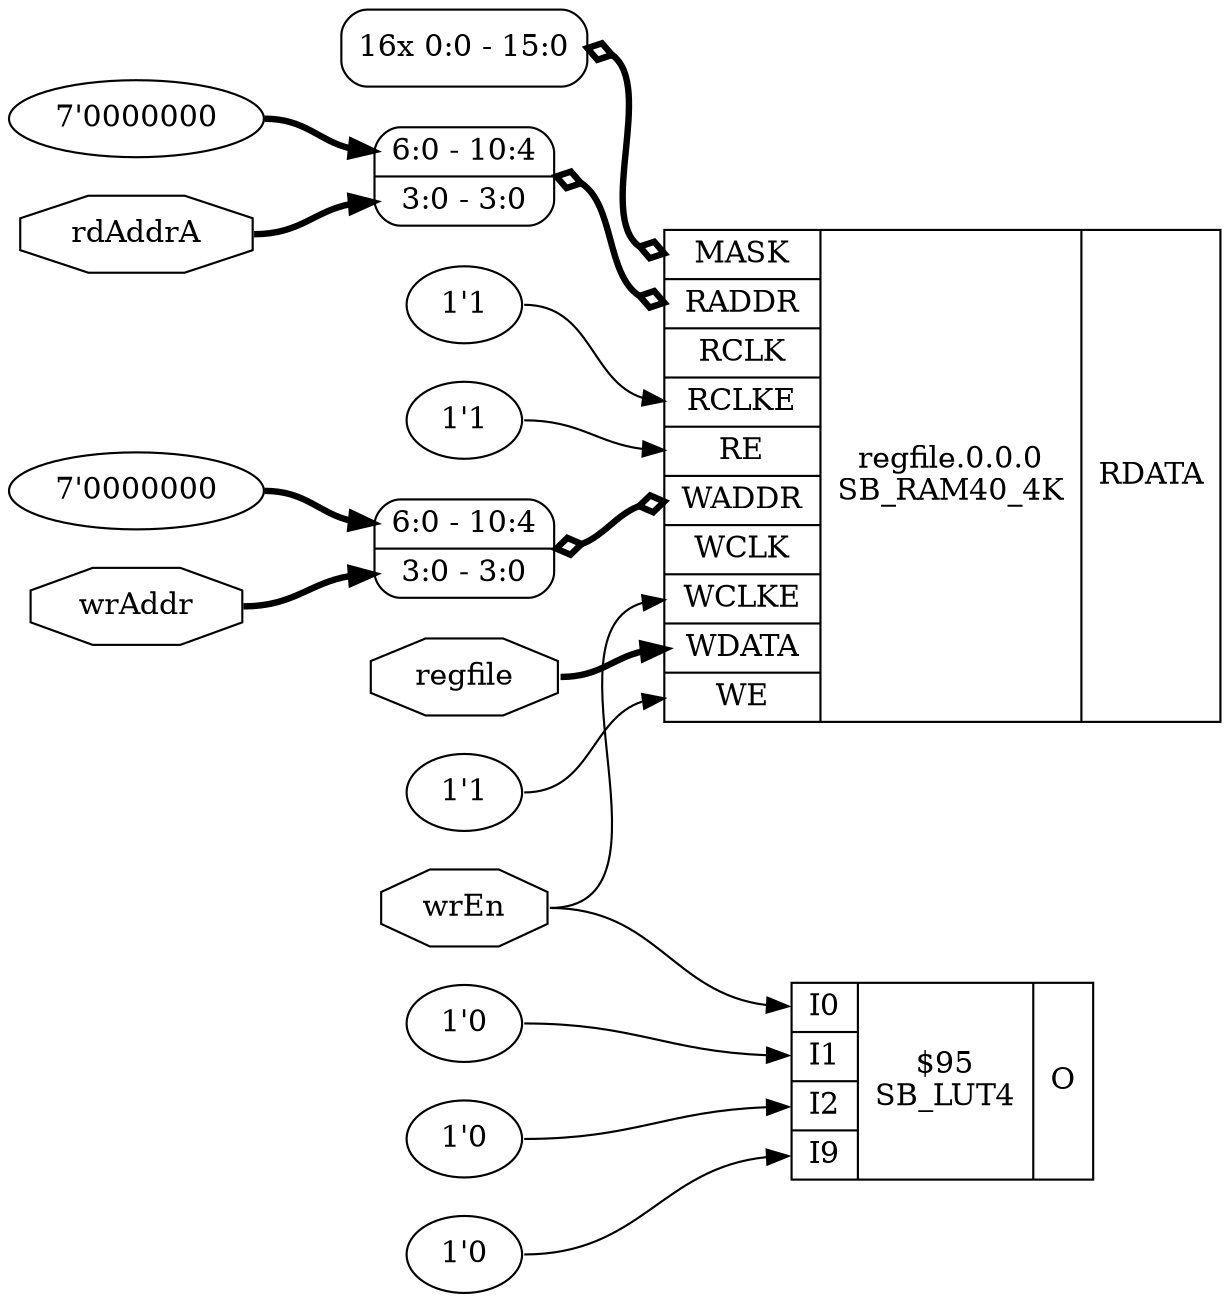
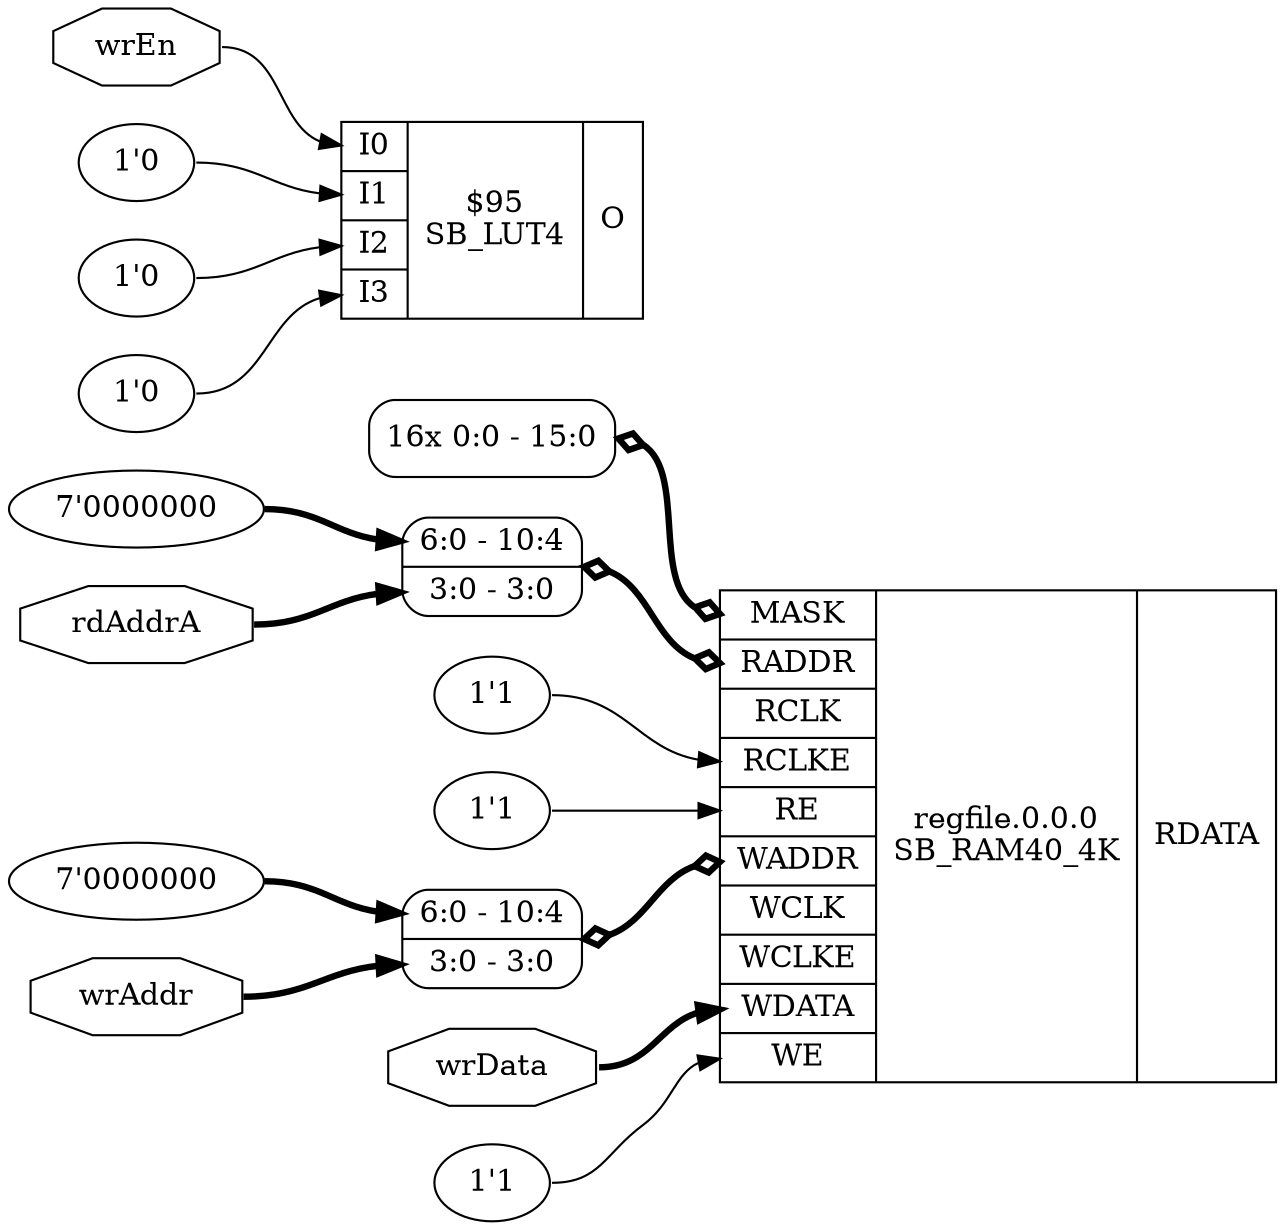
node "regfile": label "regfile" -> "wrData"
edge "wrEn" -> "MASK": removed
node "I0": text "I9" -> "I3"
